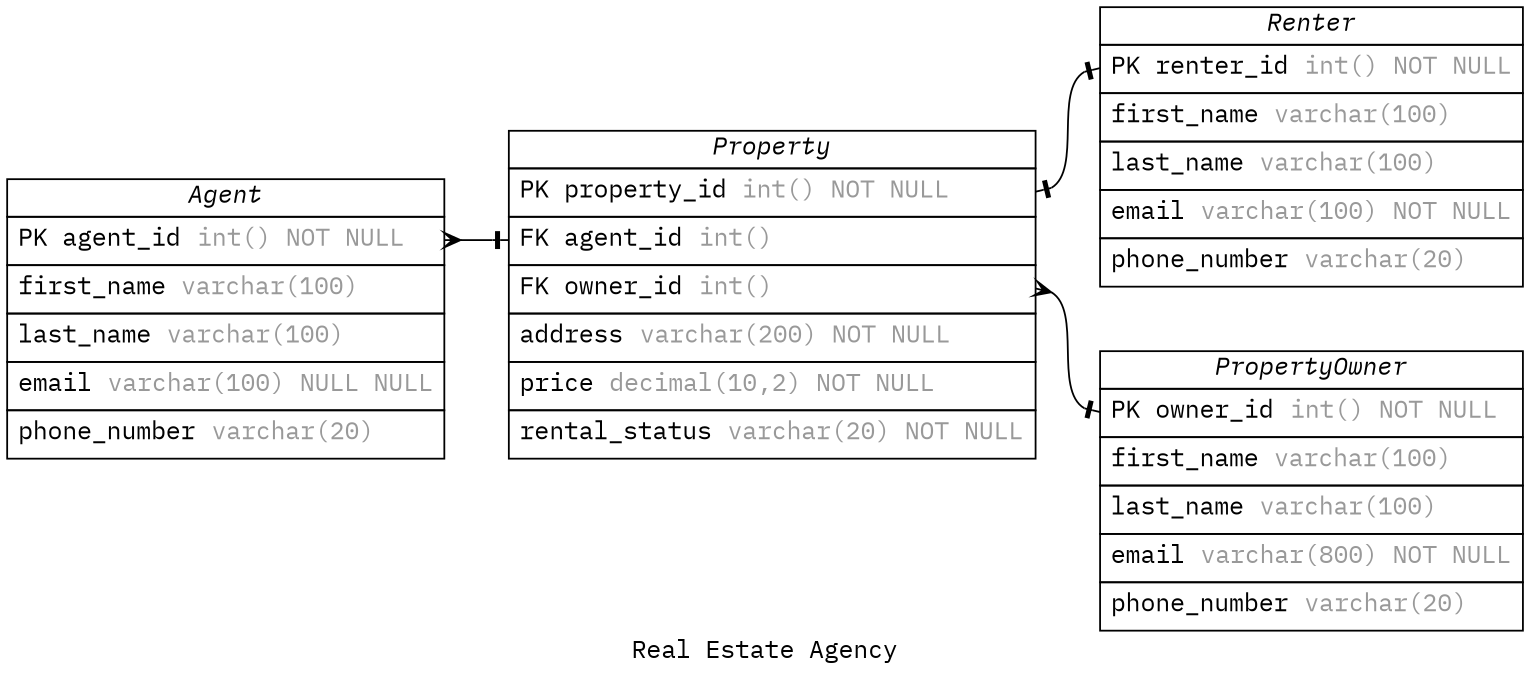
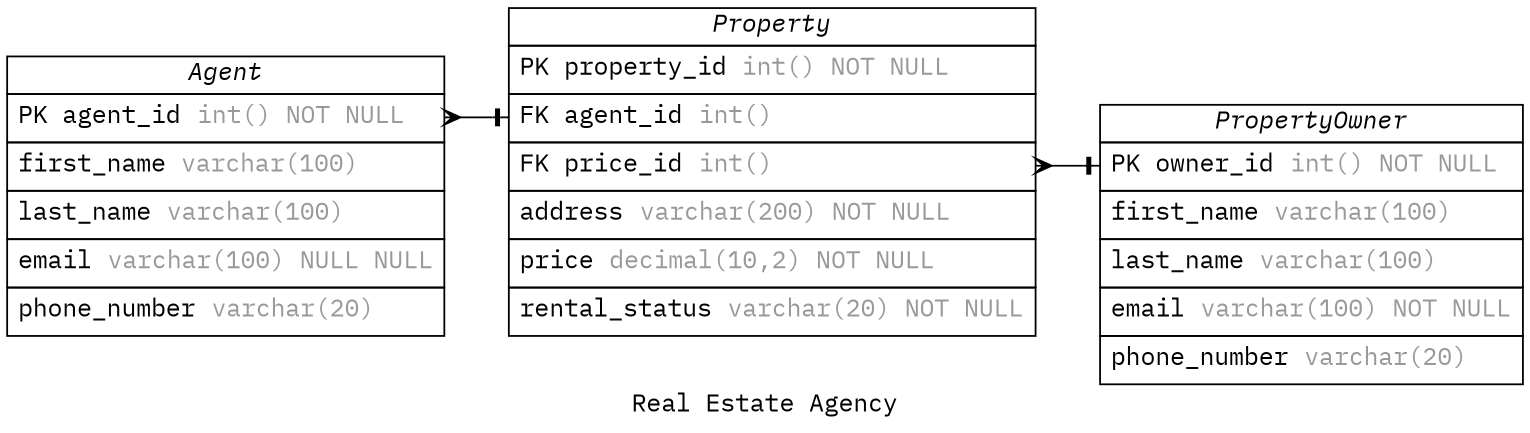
node "Renter": removed
node "Property": text "FK owner_id" -> "FK price_id"
node "PropertyOwner": text "varchar(800) NOT NULL" -> "varchar(100) NOT NULL"
